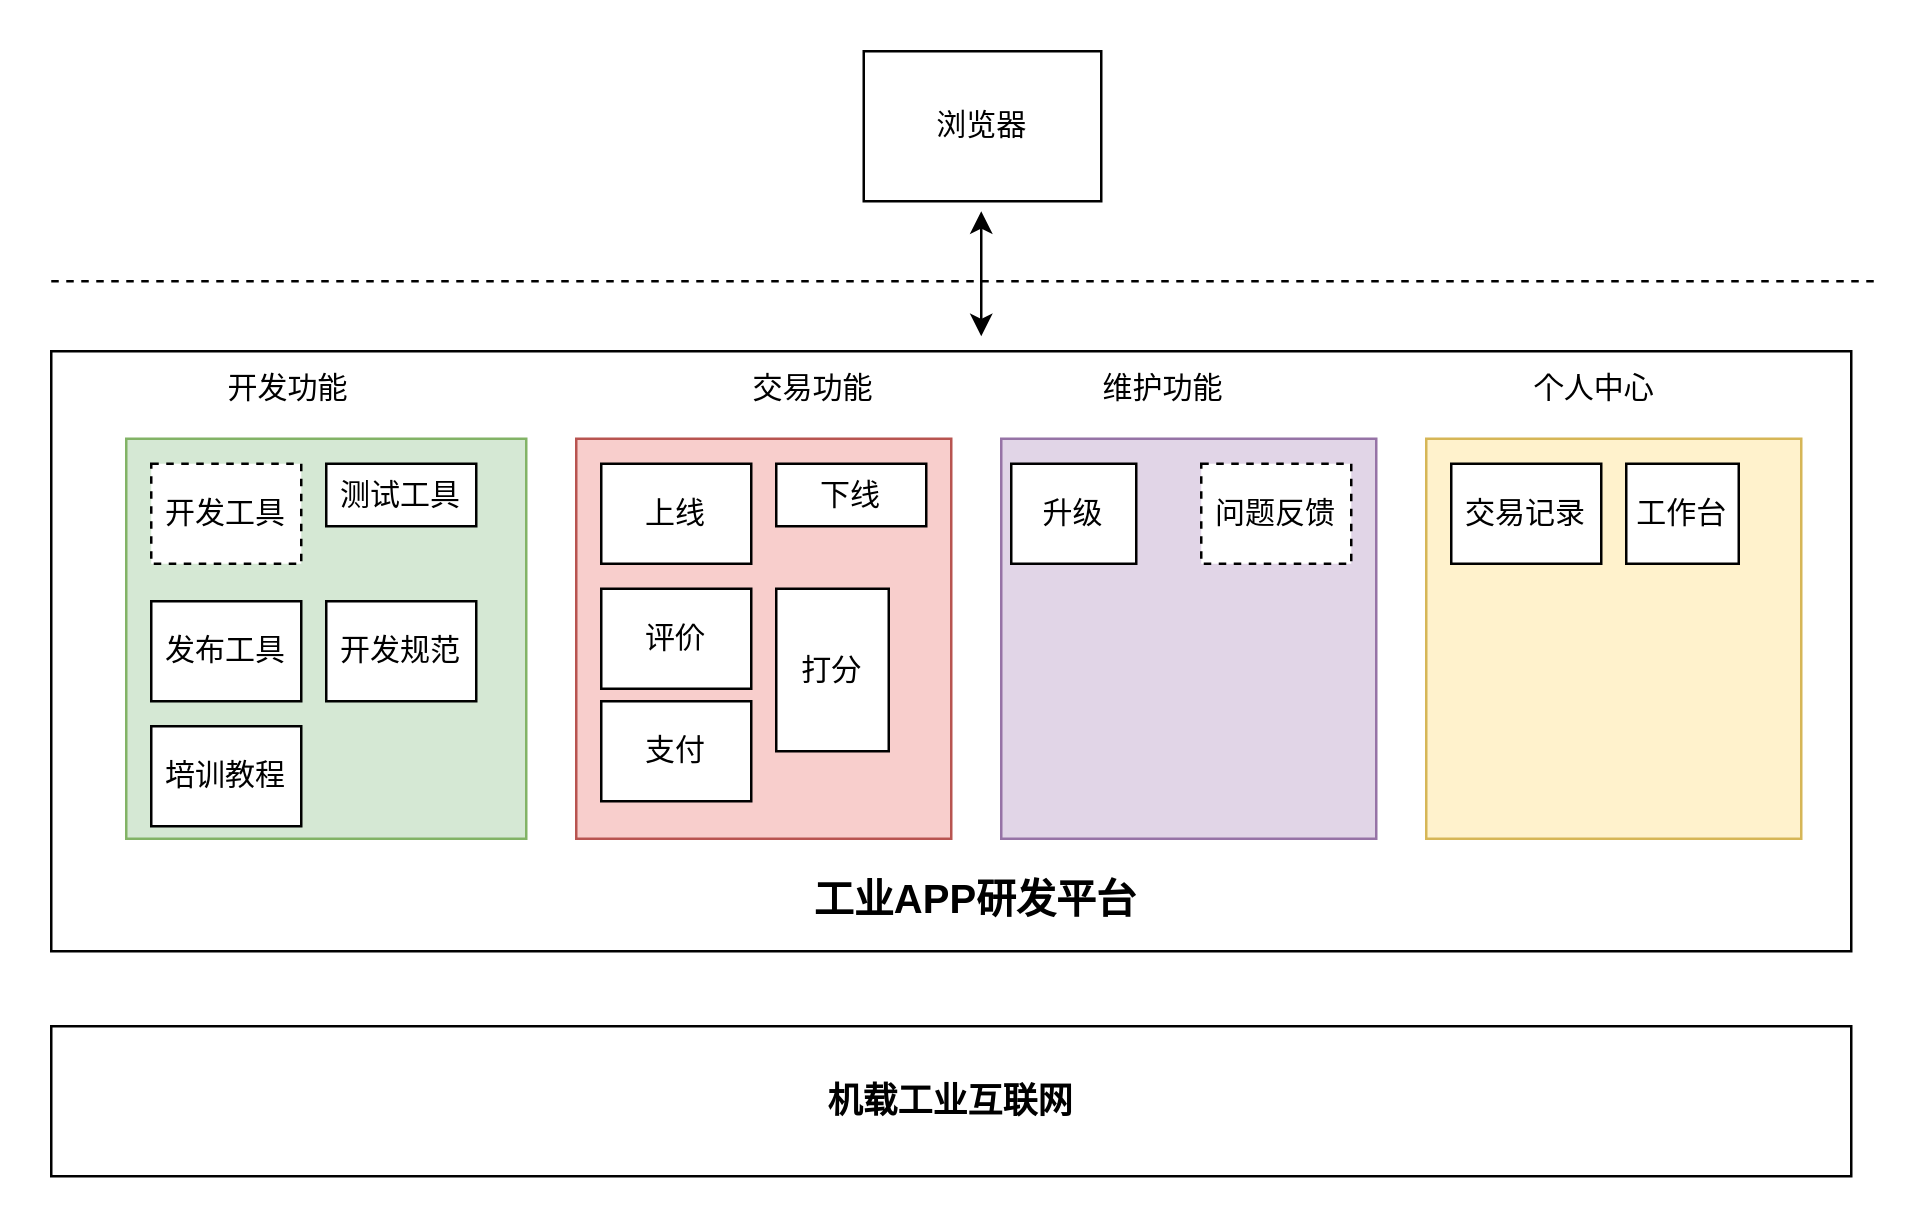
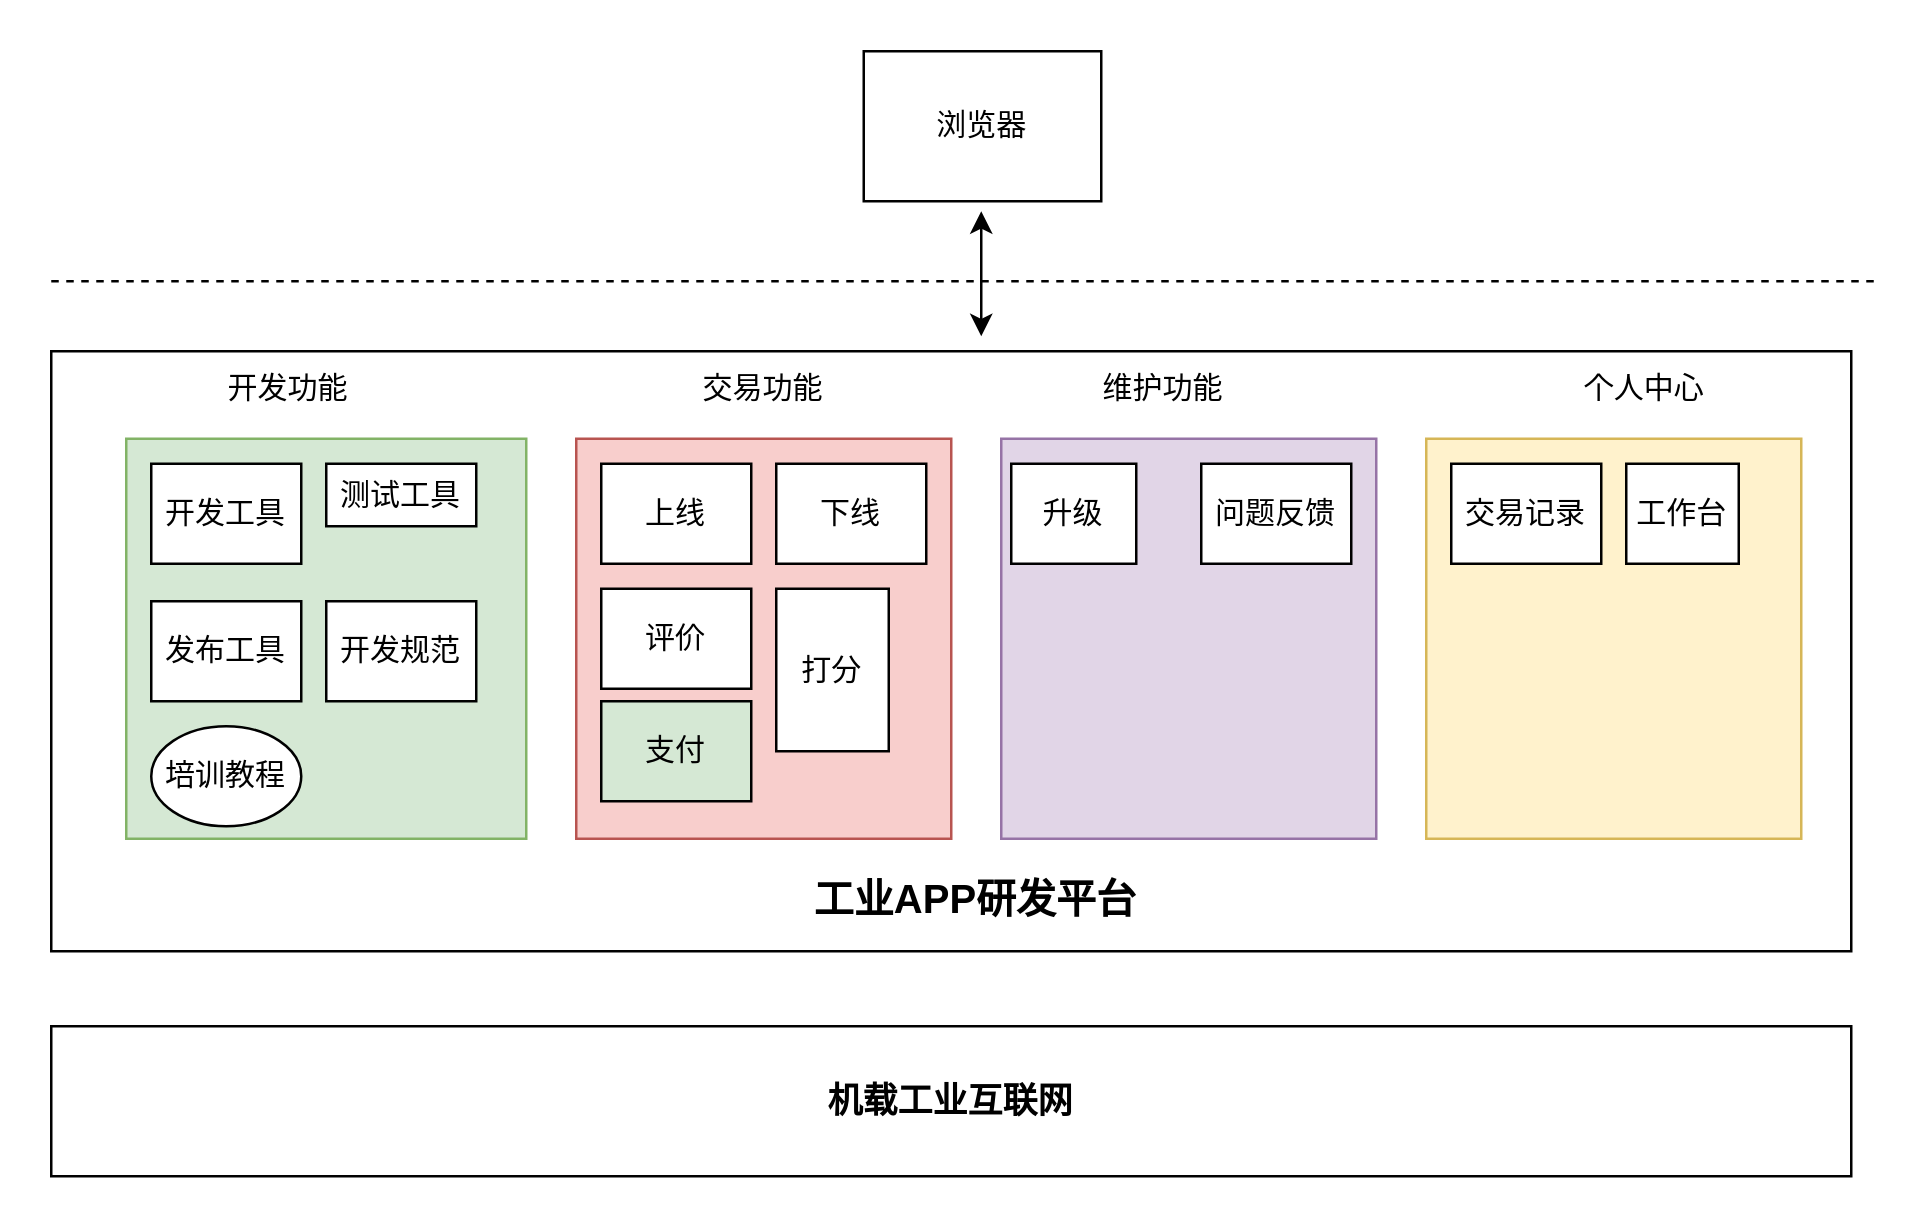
node "交易功能": moved (814, 389) -> (764, 389)
node "个人中心": moved (1595, 389) -> (1645, 389)
node "下线": size 150x63 -> 150x100
node "开发工具": style dashed -> solid
node "问题反馈": style dashed -> solid
node "支付": fillcolor #ffffff -> #d5e8d4
node "培训教程": shape rectangle -> ellipse
